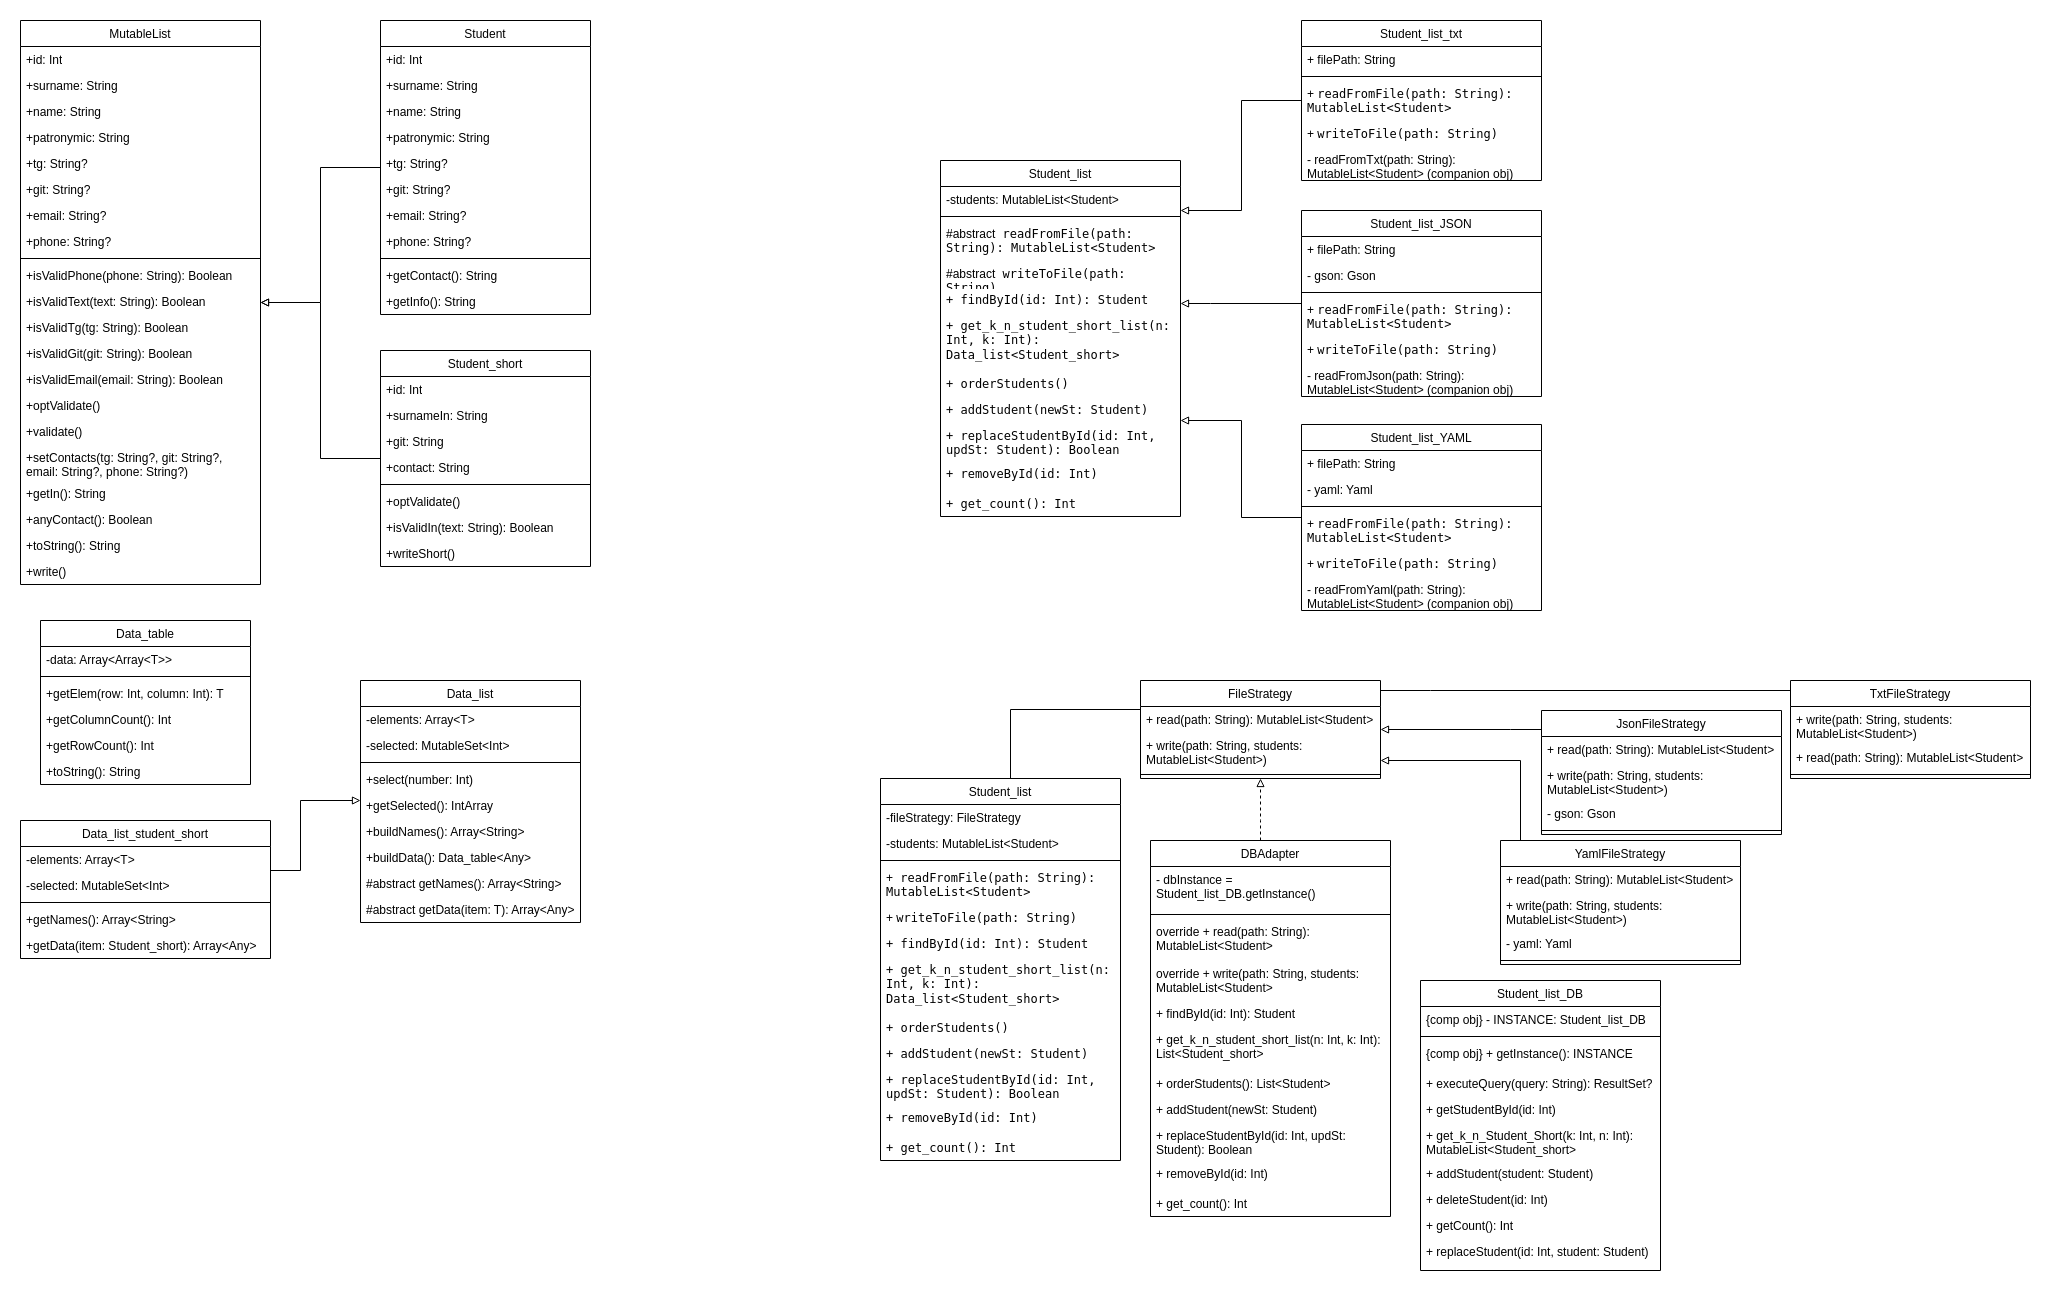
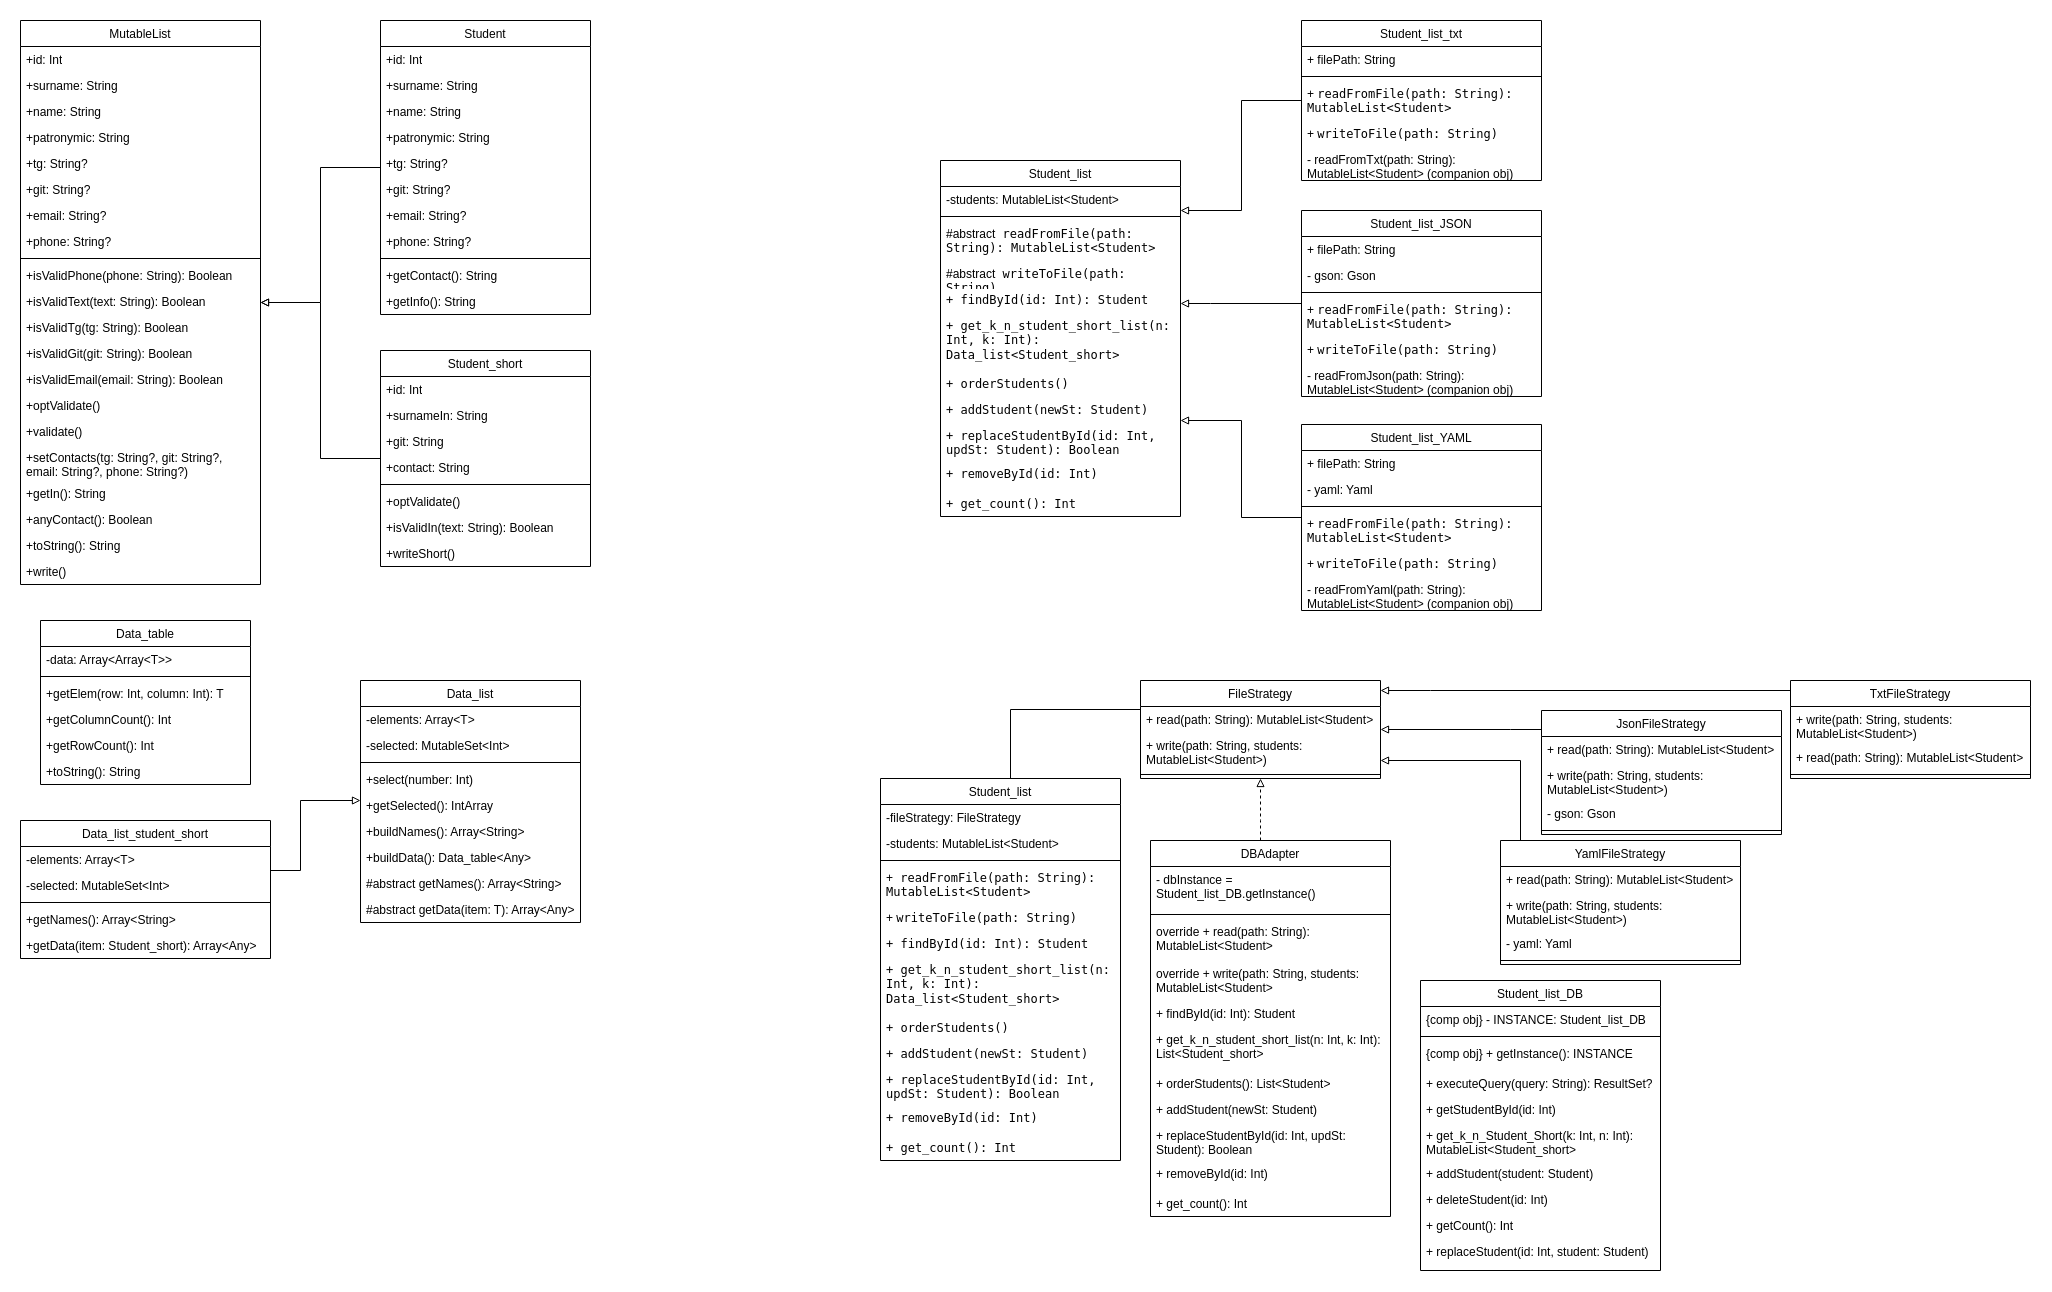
edge "FileStrategy" -- "TxtFileStrategy": arrowhead none -> block
